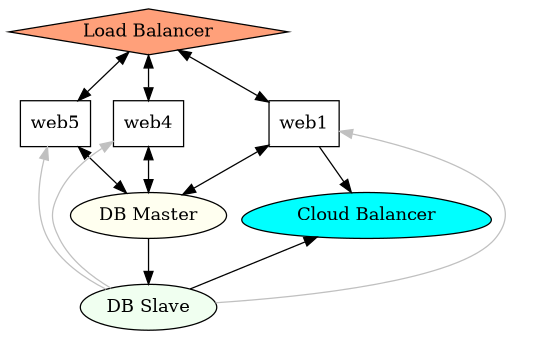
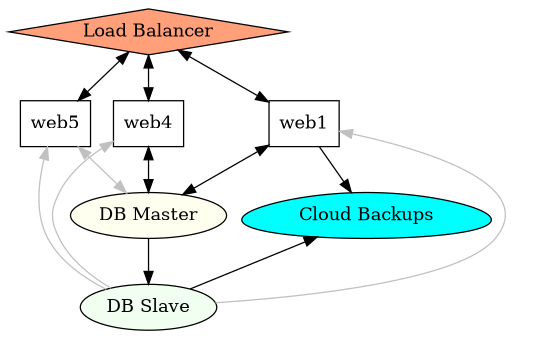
edge "web5" -- "DB Master": color black -> gray
node "Cloud Balancer": label "Cloud Balancer" -> "Cloud Backups"
